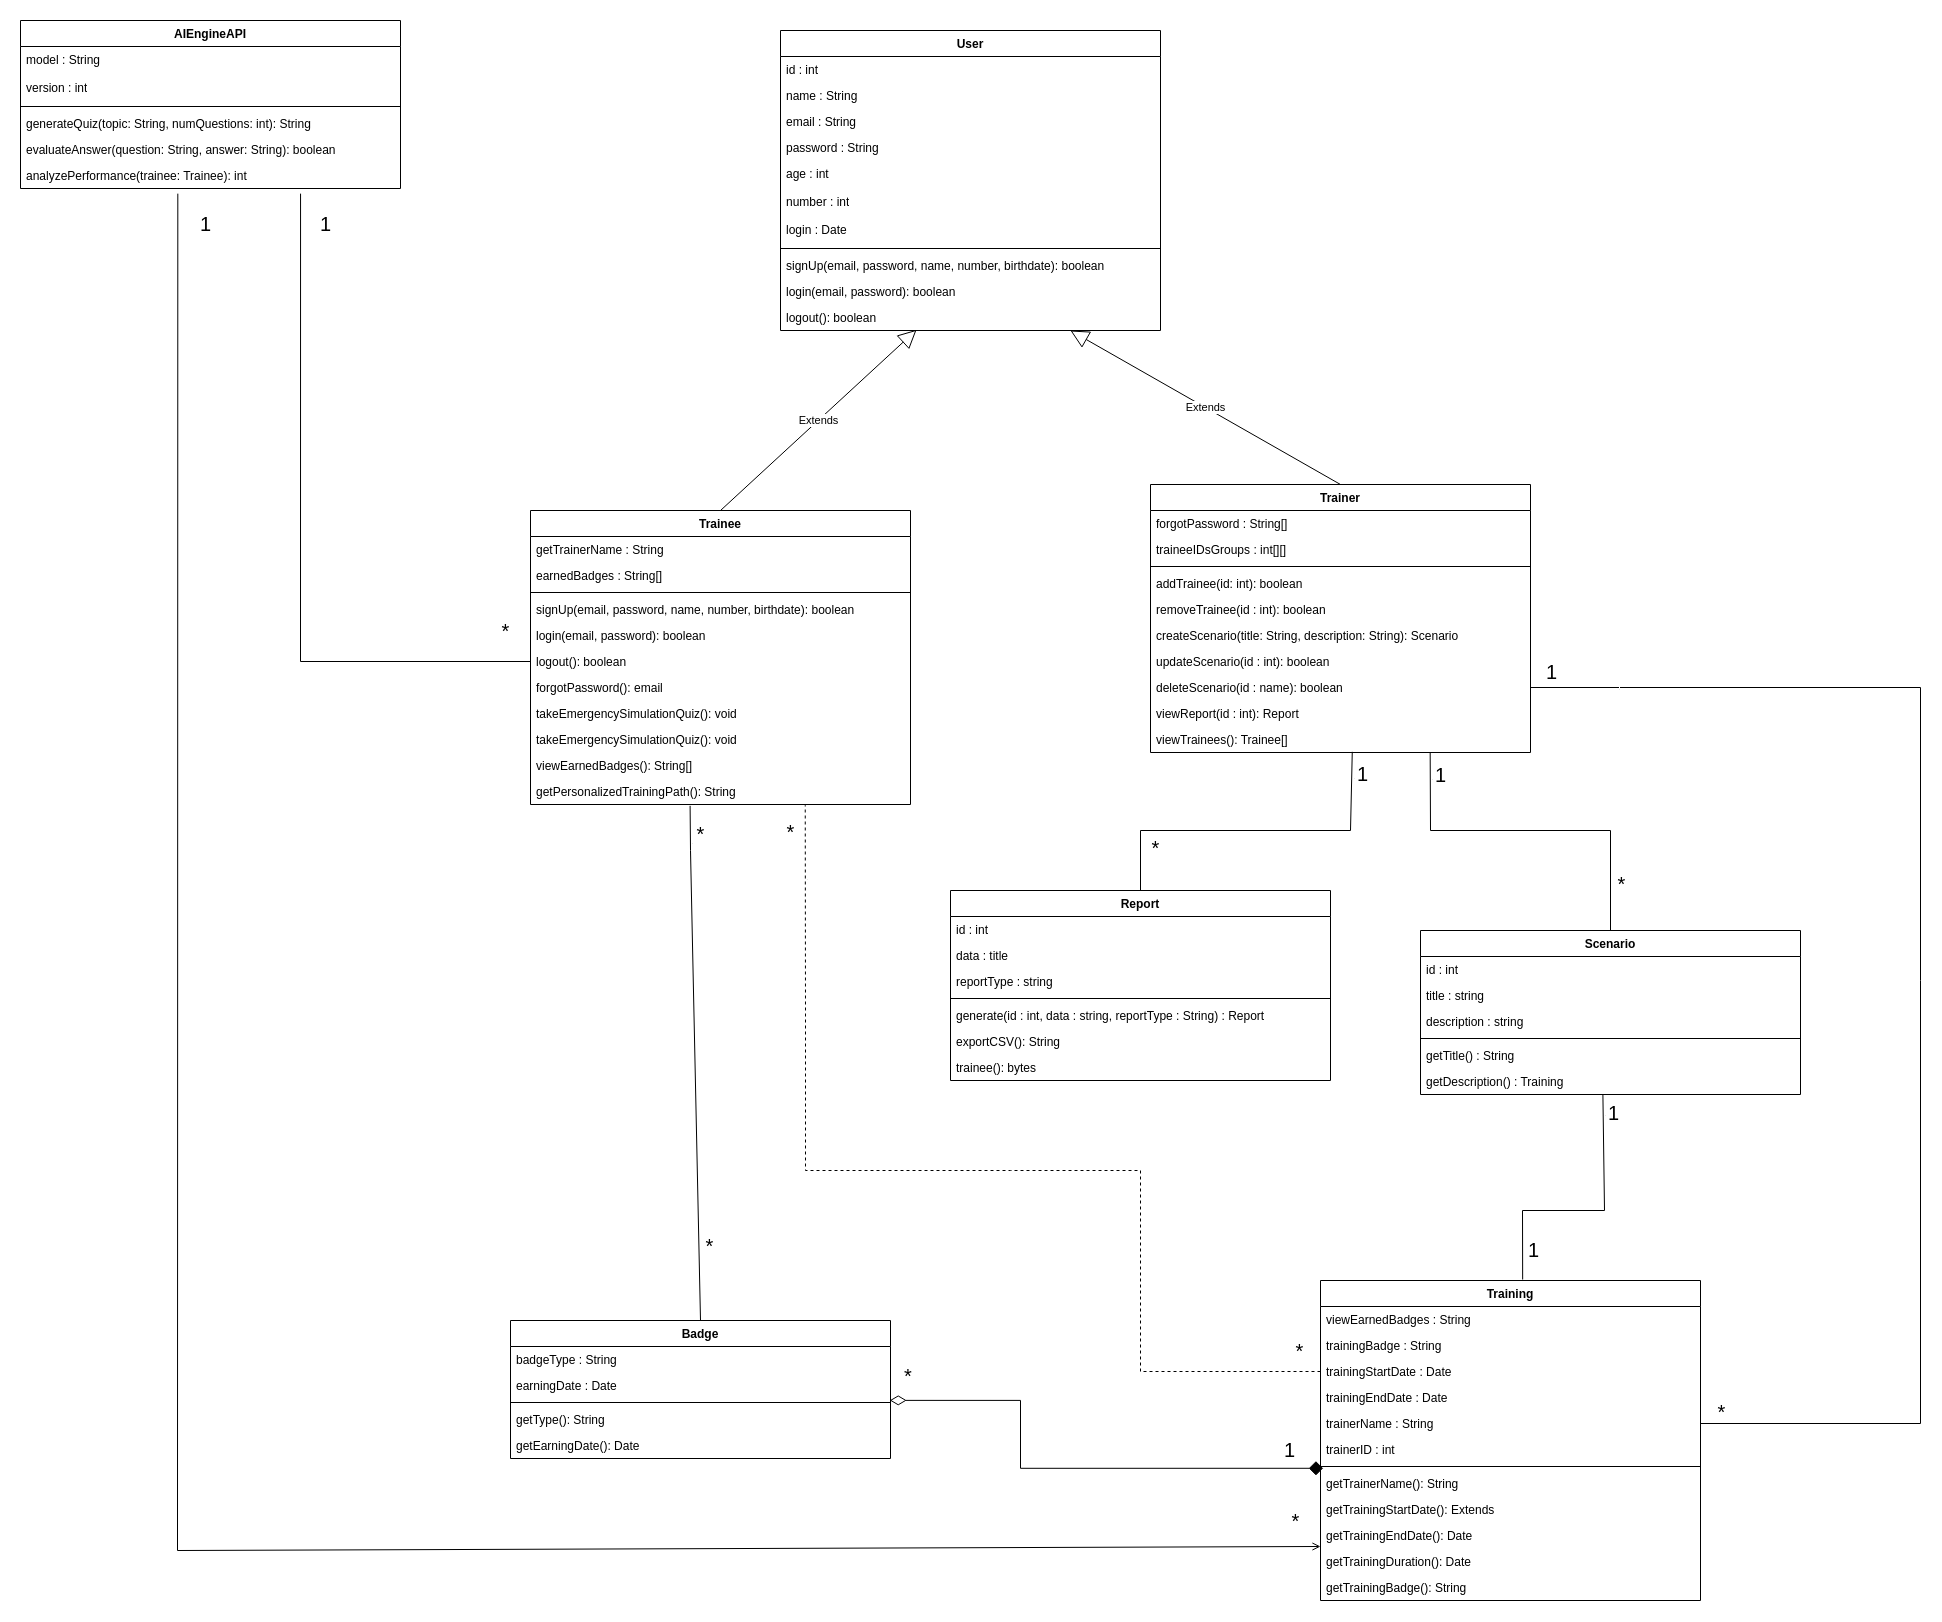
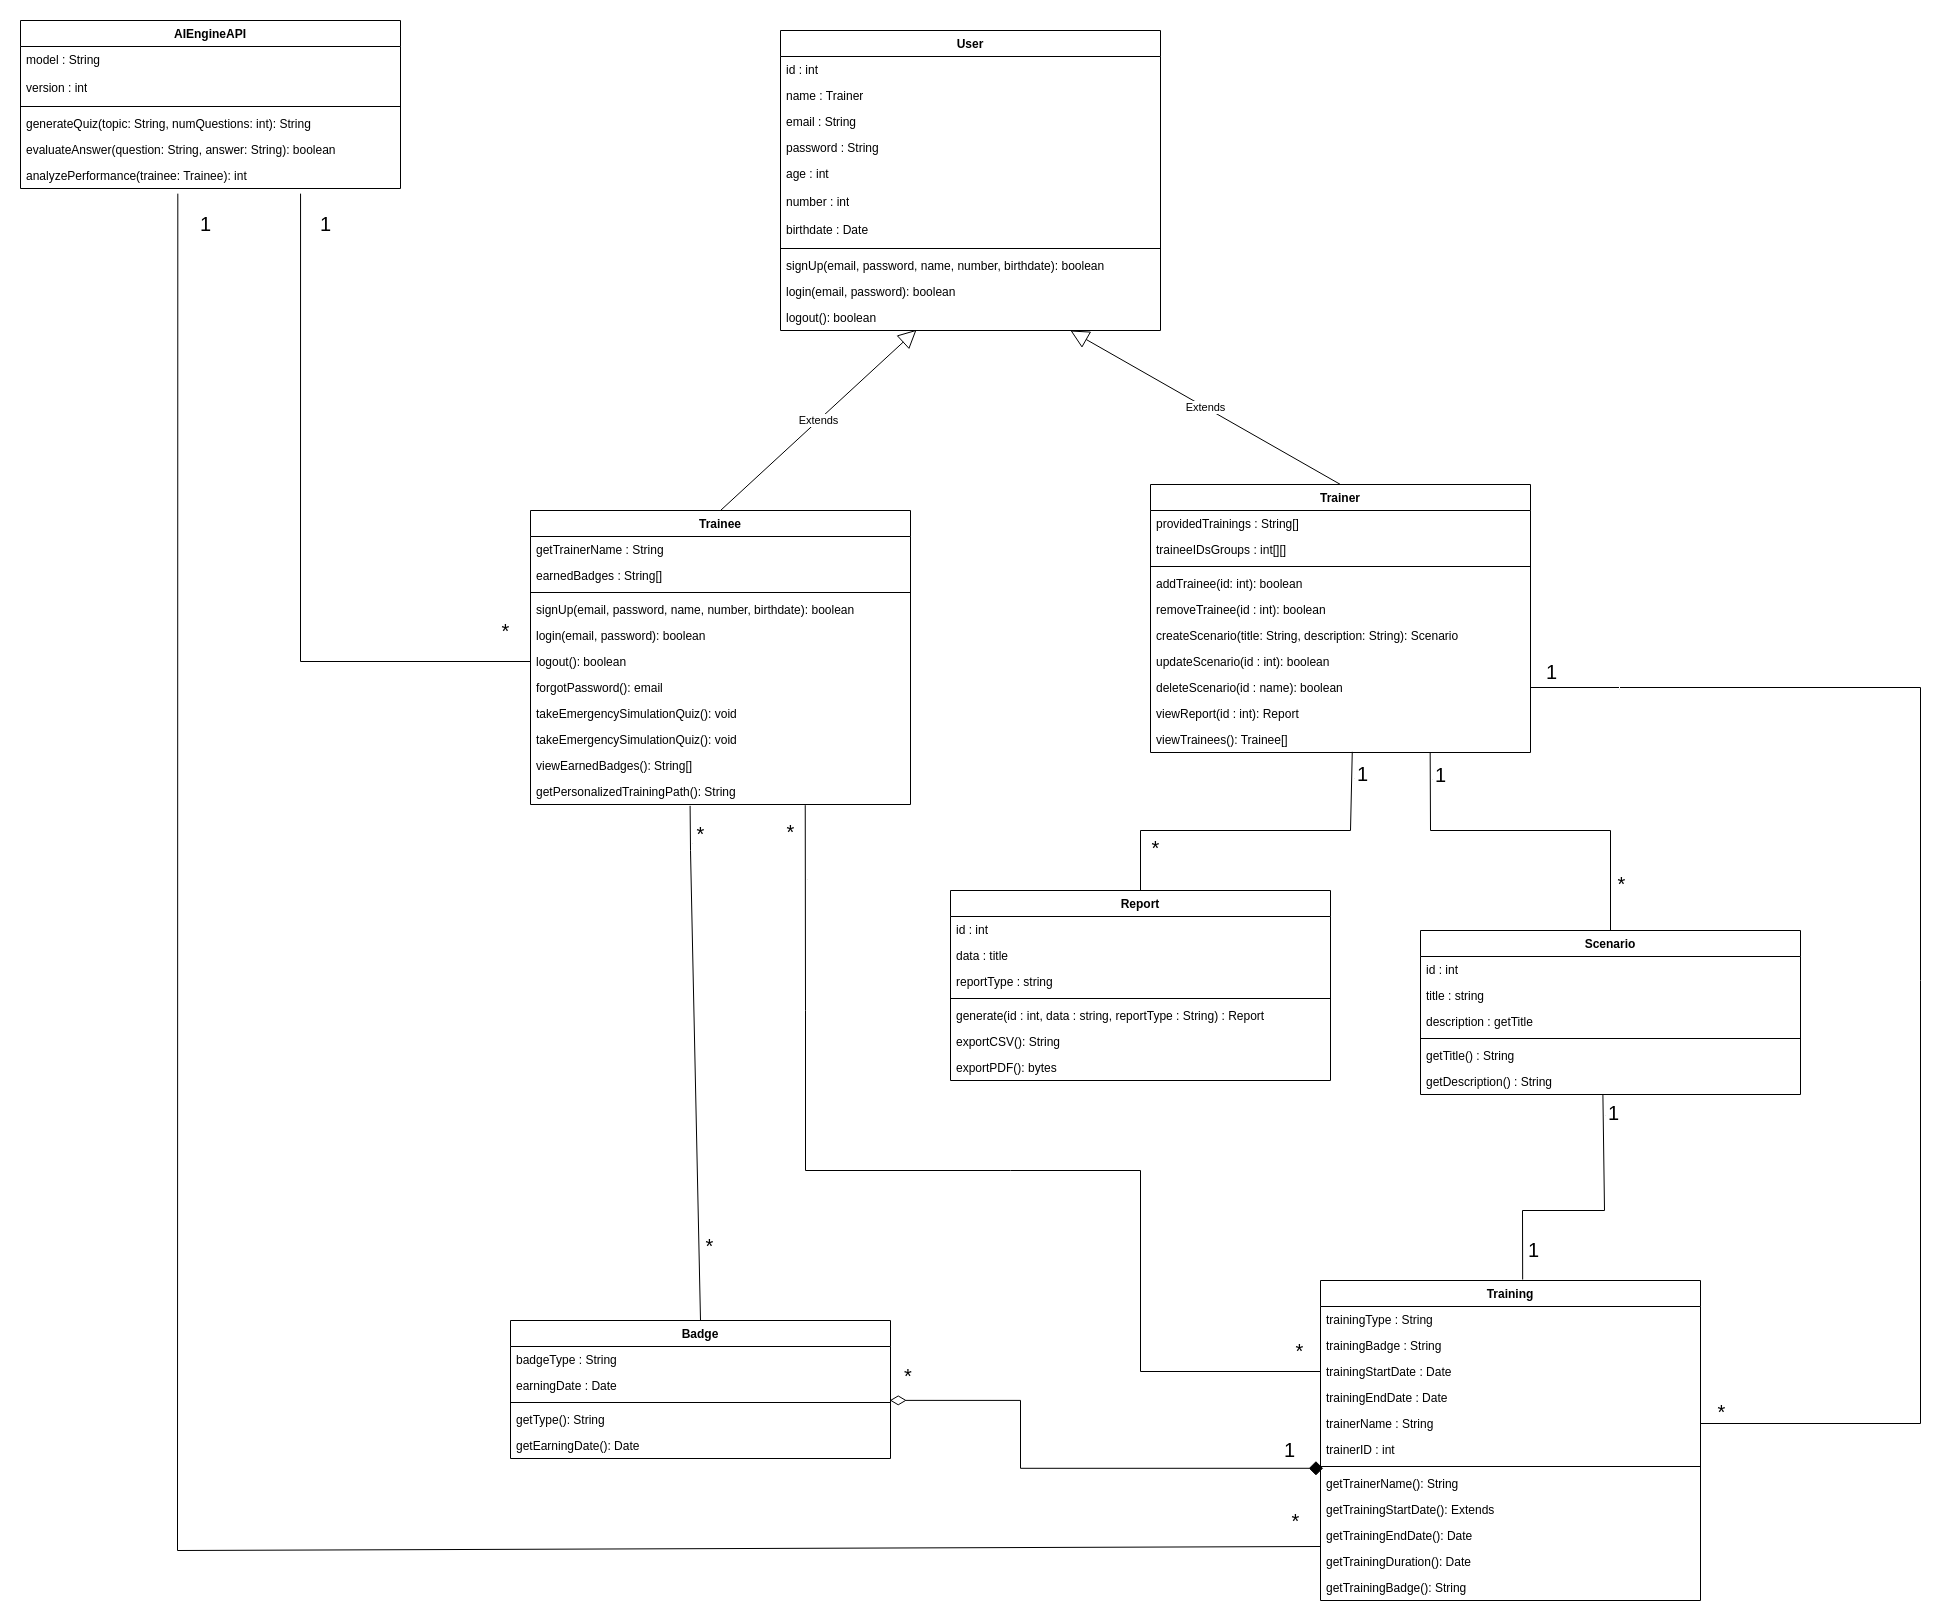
node "name : String": label "name : String" -> "name : Trainer"
node "login : Date": label "login : Date" -> "birthdate : Date"
node "forgotPassword : String[]": label "forgotPassword : String[]" -> "providedTrainings : String[]"
node "description : string": label "description : string" -> "description : getTitle"
node "trainee(): bytes": label "trainee(): bytes" -> "exportPDF(): bytes"
node "getDescription() : Training": label "getDescription() : Training" -> "getDescription() : String"
edge "getPersonalizedTrainingPath(): String" -- "trainingStartDate : Date": style dashed -> solid
node "viewEarnedBadges : String": label "viewEarnedBadges : String" -> "trainingType : String"
edge "analyzePerformance(trainee: Trainee): int" -> "getTrainingDuration(): Date": arrowhead open -> none
